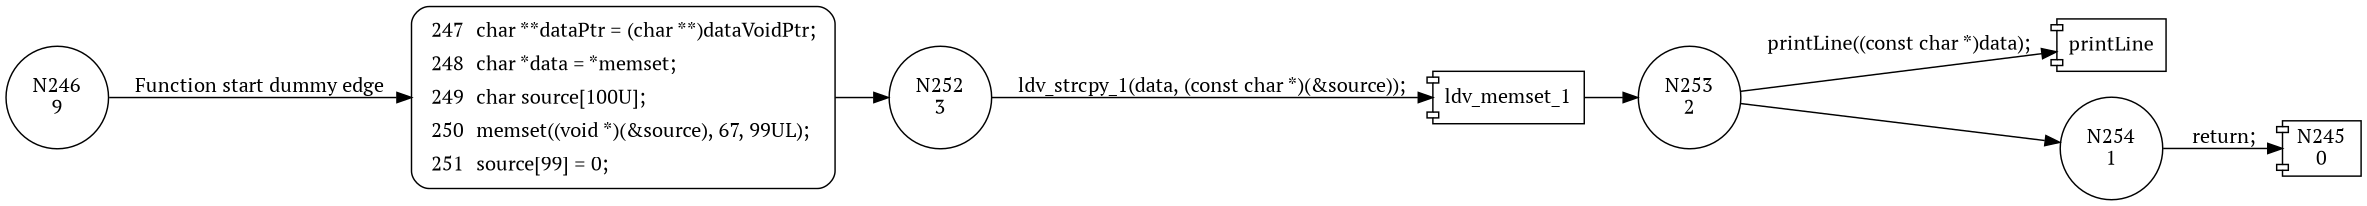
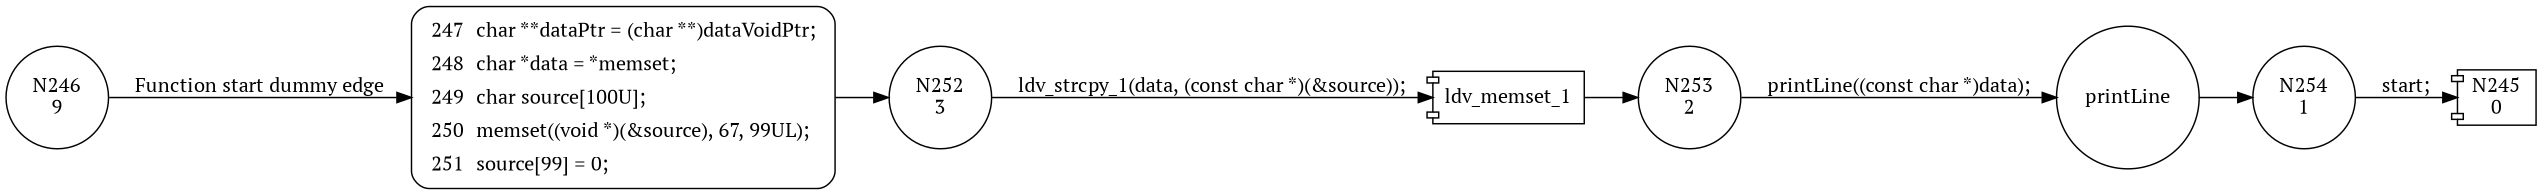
node "printLine": shape component -> circle
edge "N253 2" -> "N254 1": now "printLine" -> "N254 1"
edge "N254 1" -> "N245 0": label "return;" -> "start;"
